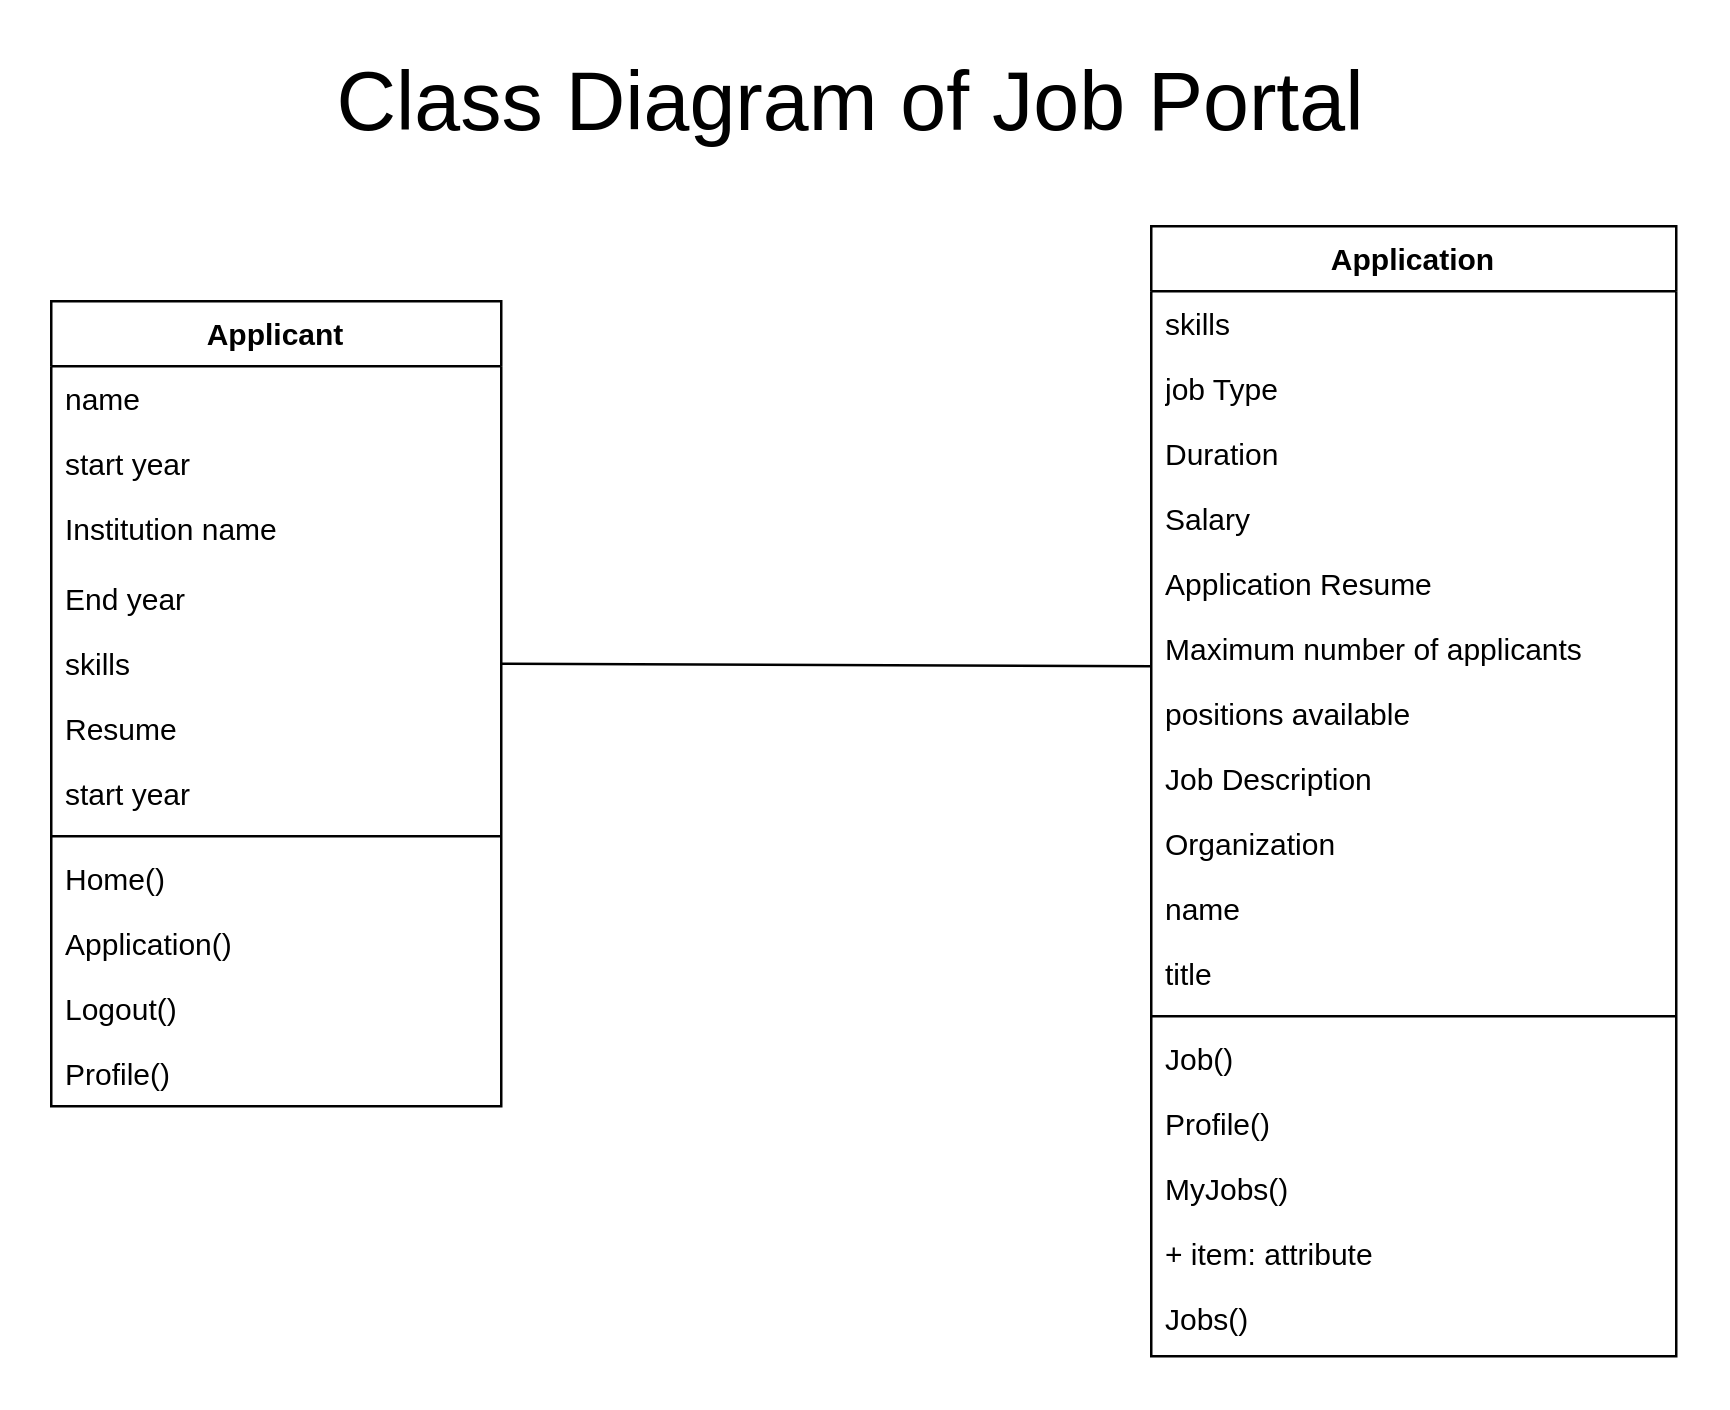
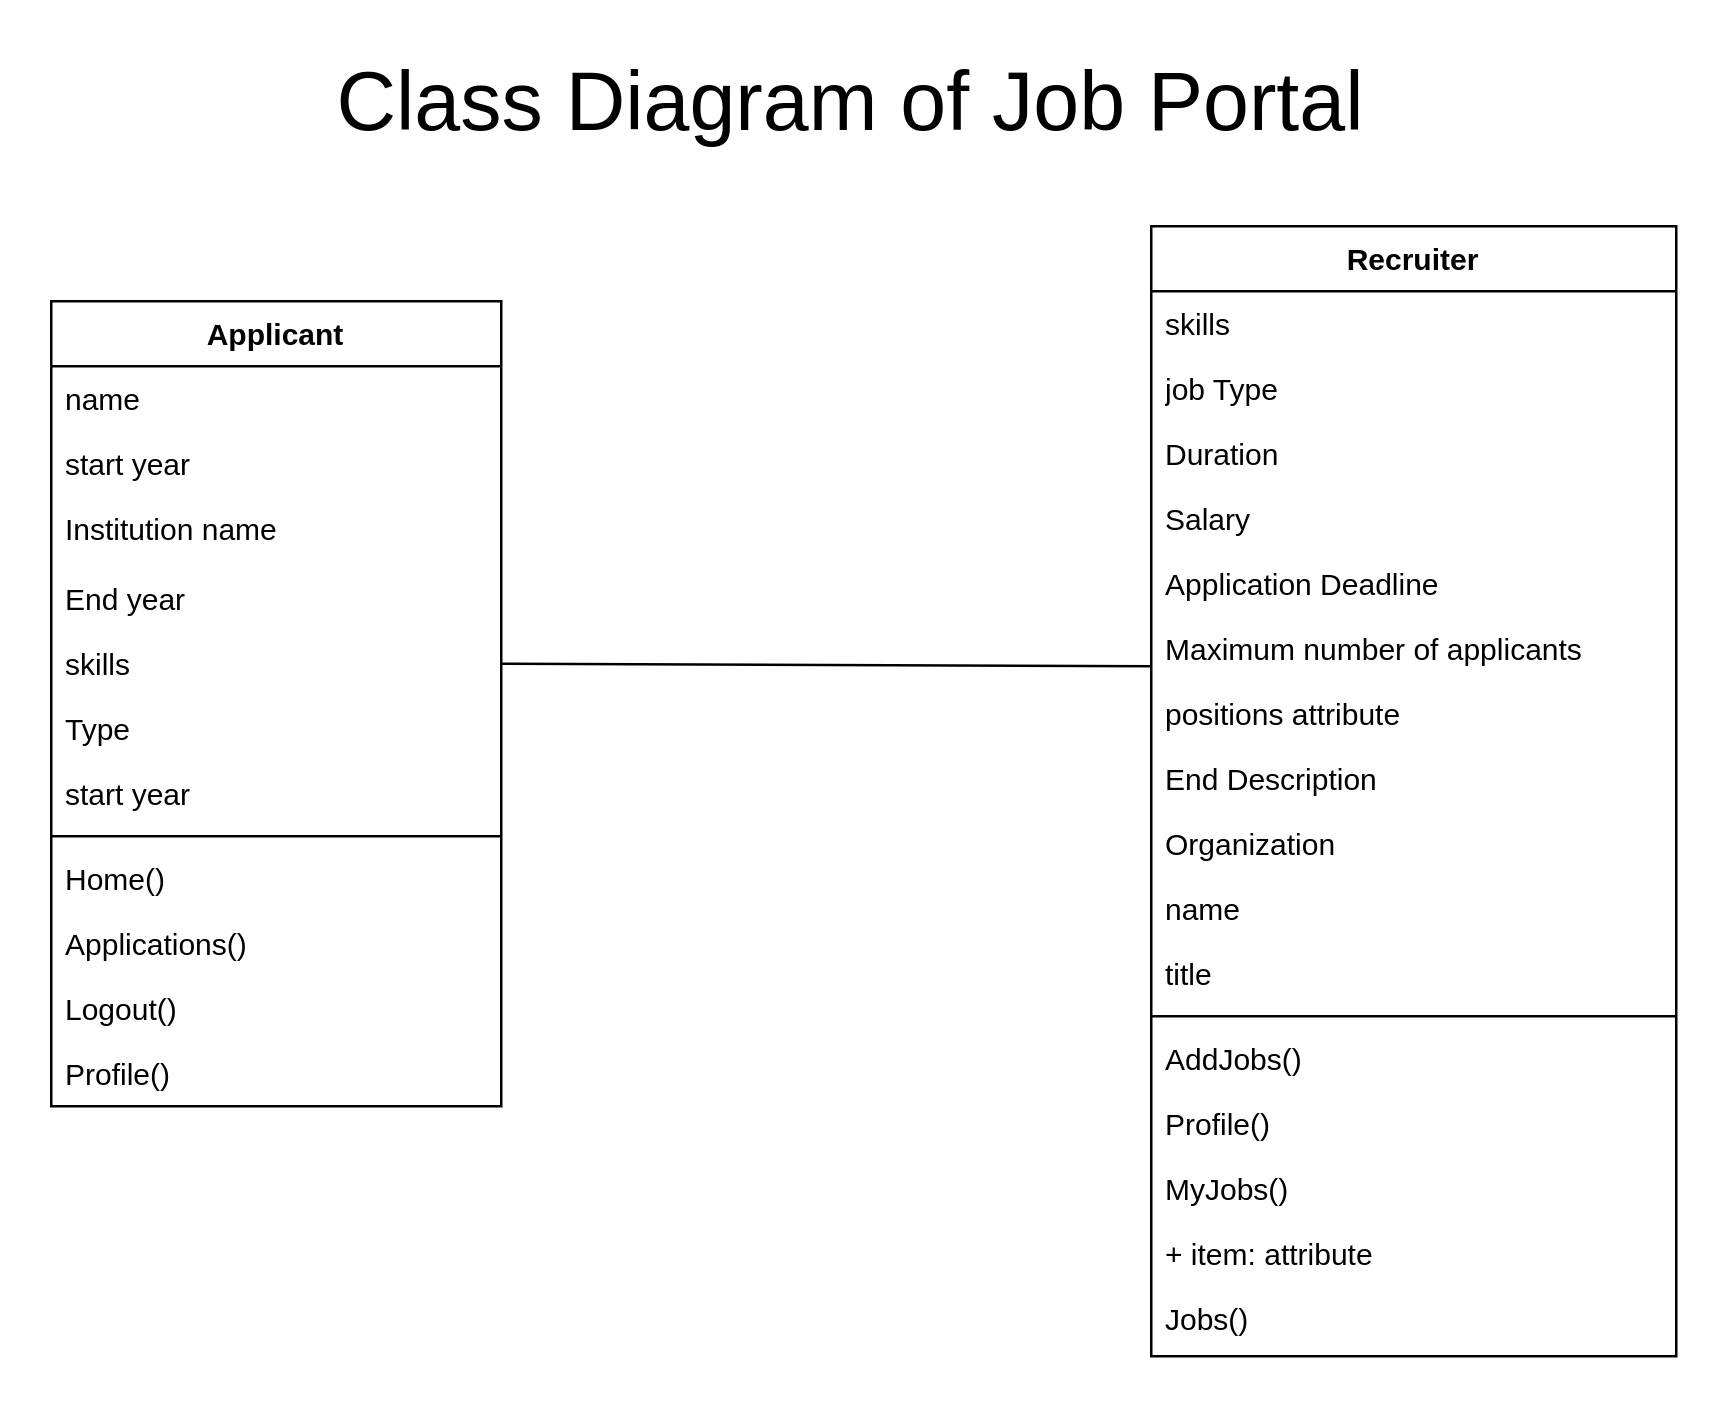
node "Application": label "Application" -> "Recruiter"
node "Application Resume": label "Application Resume" -> "Application Deadline"
node "positions available": label "positions available" -> "positions attribute"
node "Resume": label "Resume" -> "Type"
node "Job Description": label "Job Description" -> "End Description"
node "Application()": label "Application()" -> "Applications()"
node "Job()": label "Job()" -> "AddJobs()"
